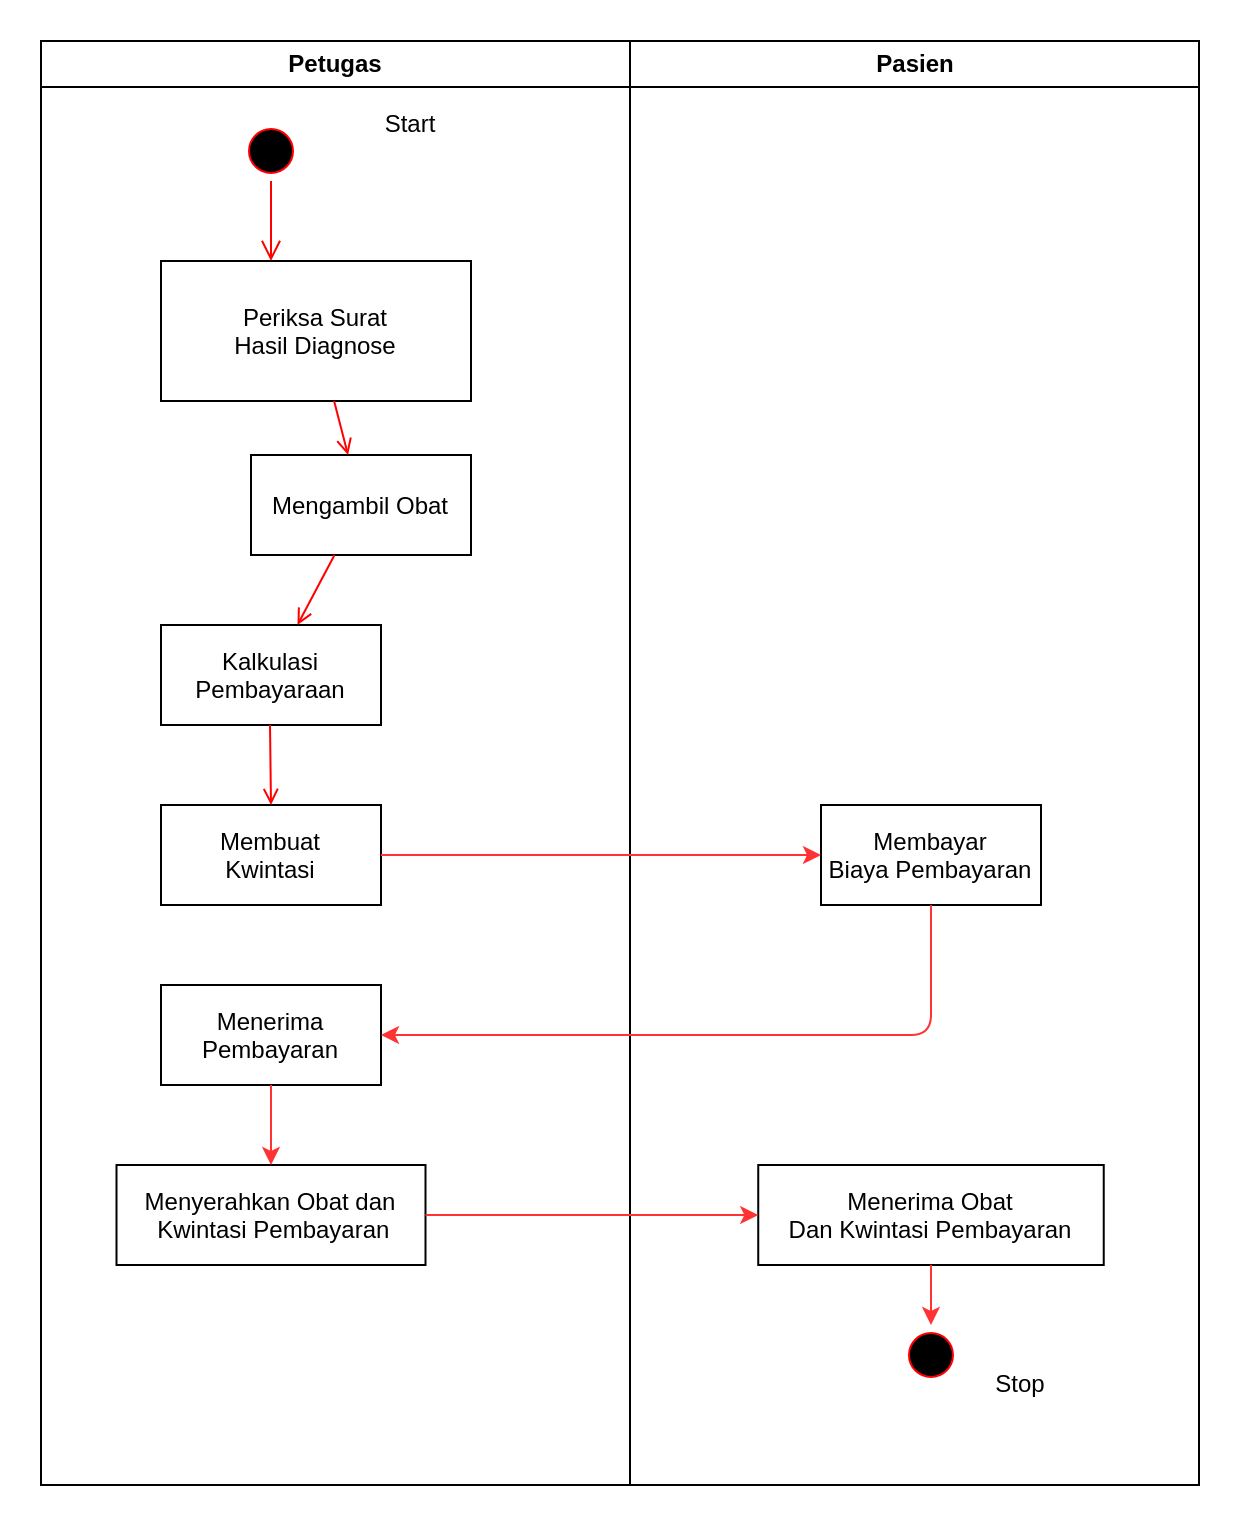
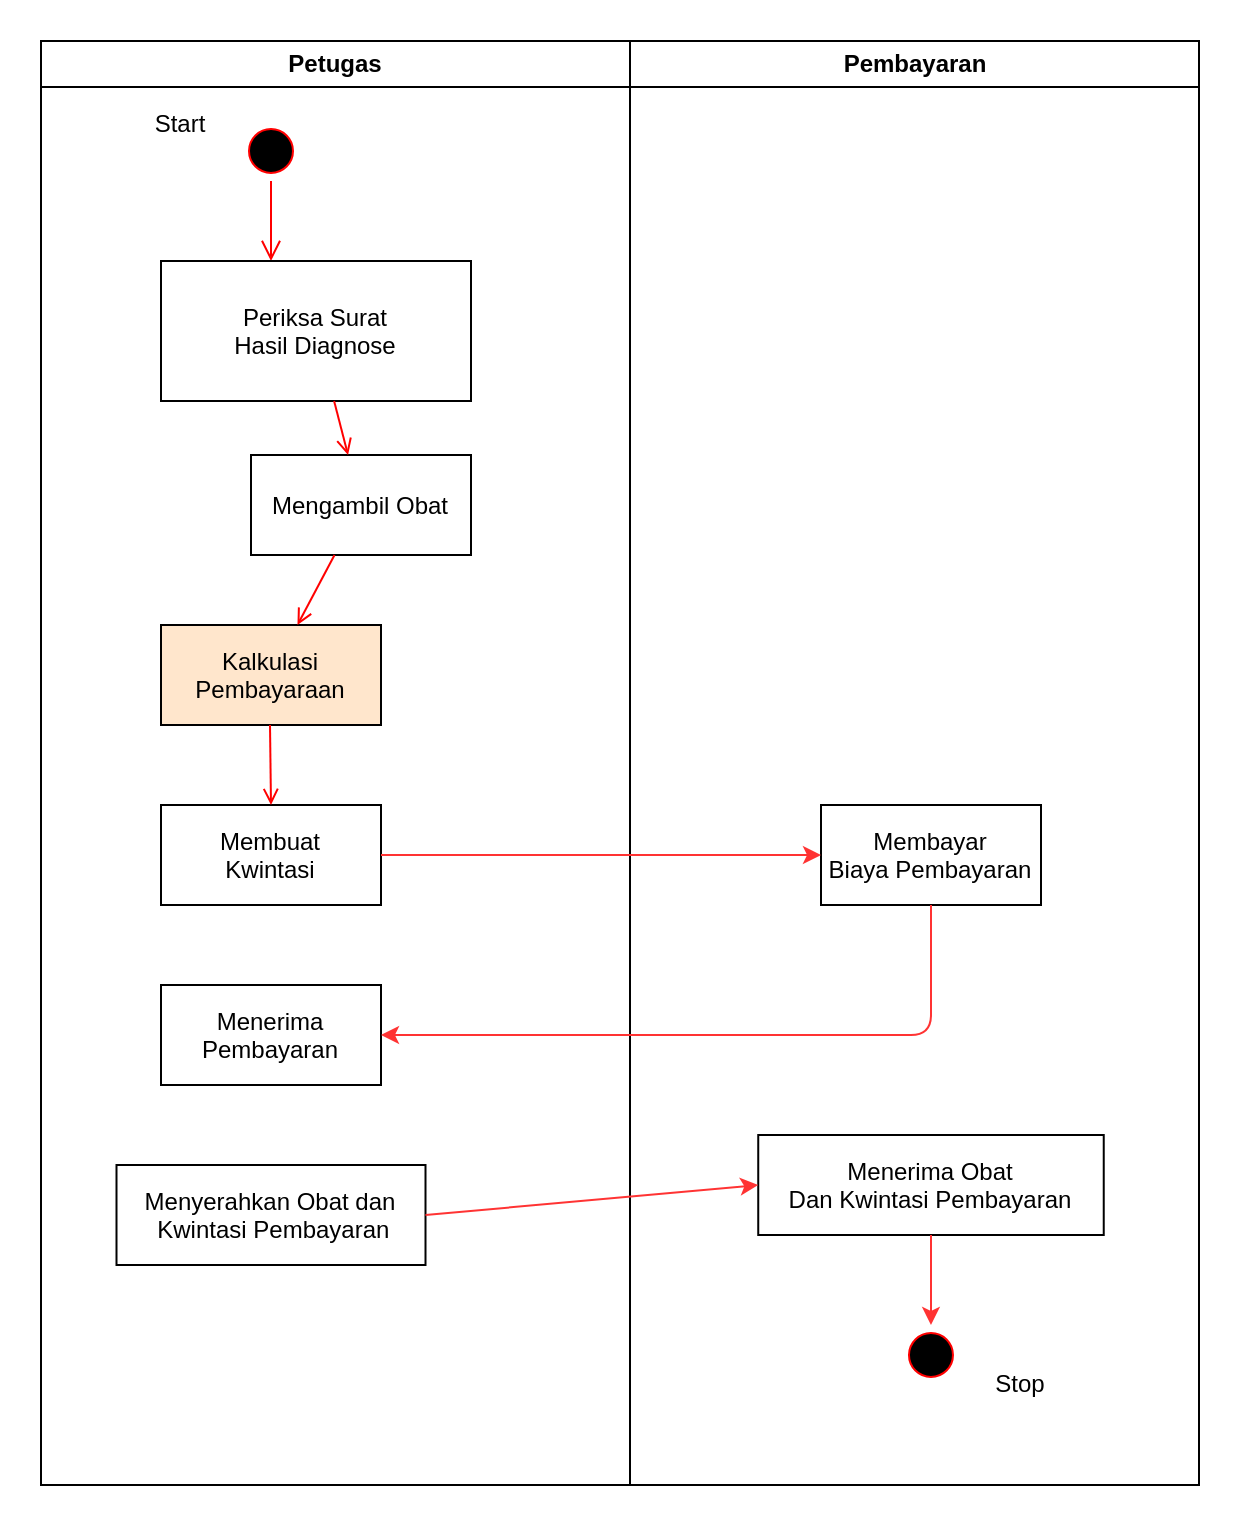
node "Pasien": label "Pasien" -> "Pembayaran"
node "Start": moved (411, 125) -> (181, 125)
node "Kalkulasi Pembayaraan": fillcolor #ffffff -> #ffe6cc
edge "Menerima Pembayaran" -> "Menyerahkan Obat dan Kwintasi Pembayaran": removed
node "Menerima Obat Dan Kwintasi Pembayaran": moved (931, 1215) -> (931, 1185)
